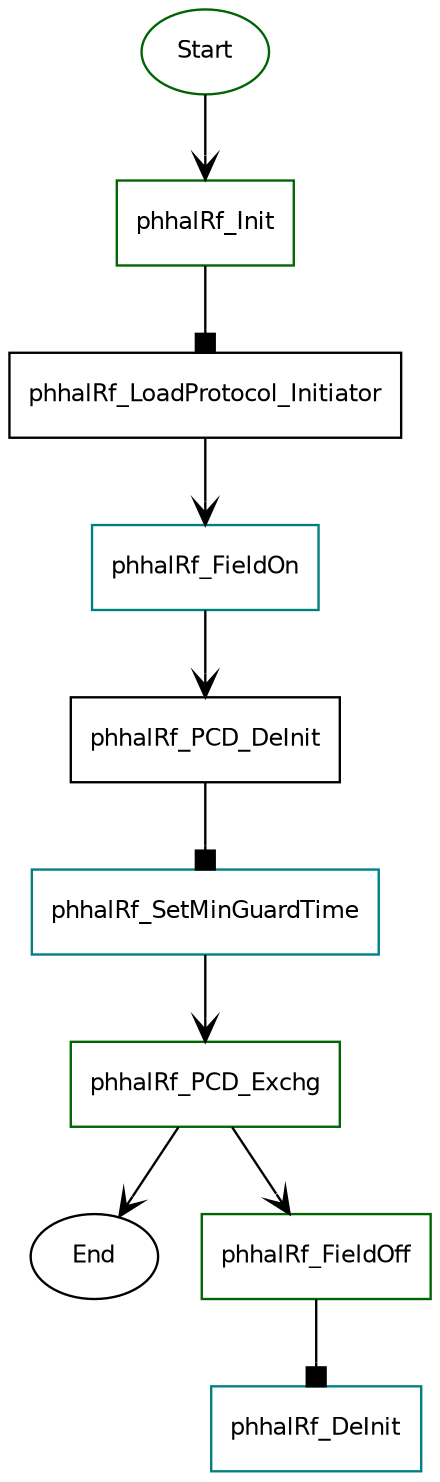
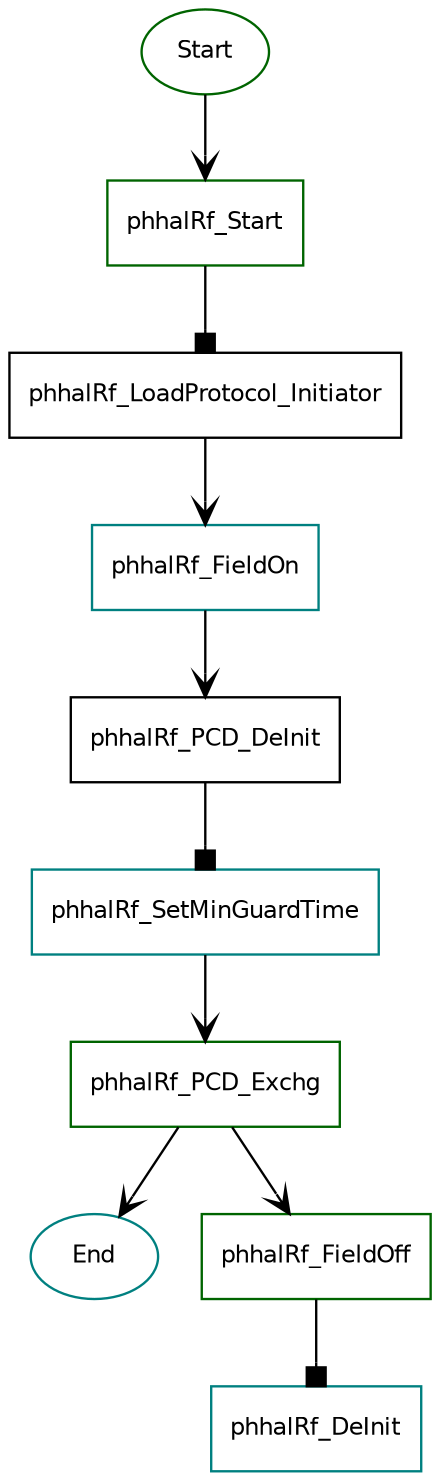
node "phhalRf_Init": label "phhalRf_Init" -> "phhalRf_Start"
node "End": color black -> teal
